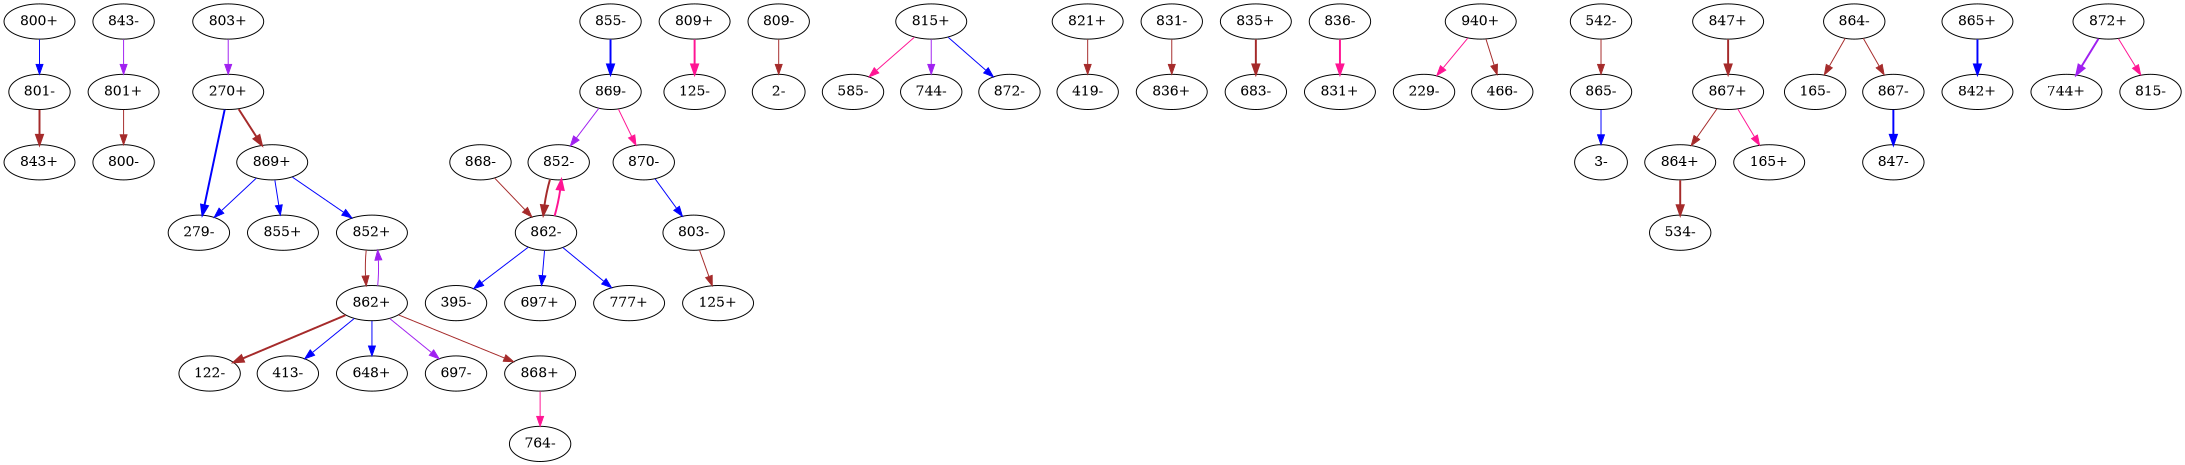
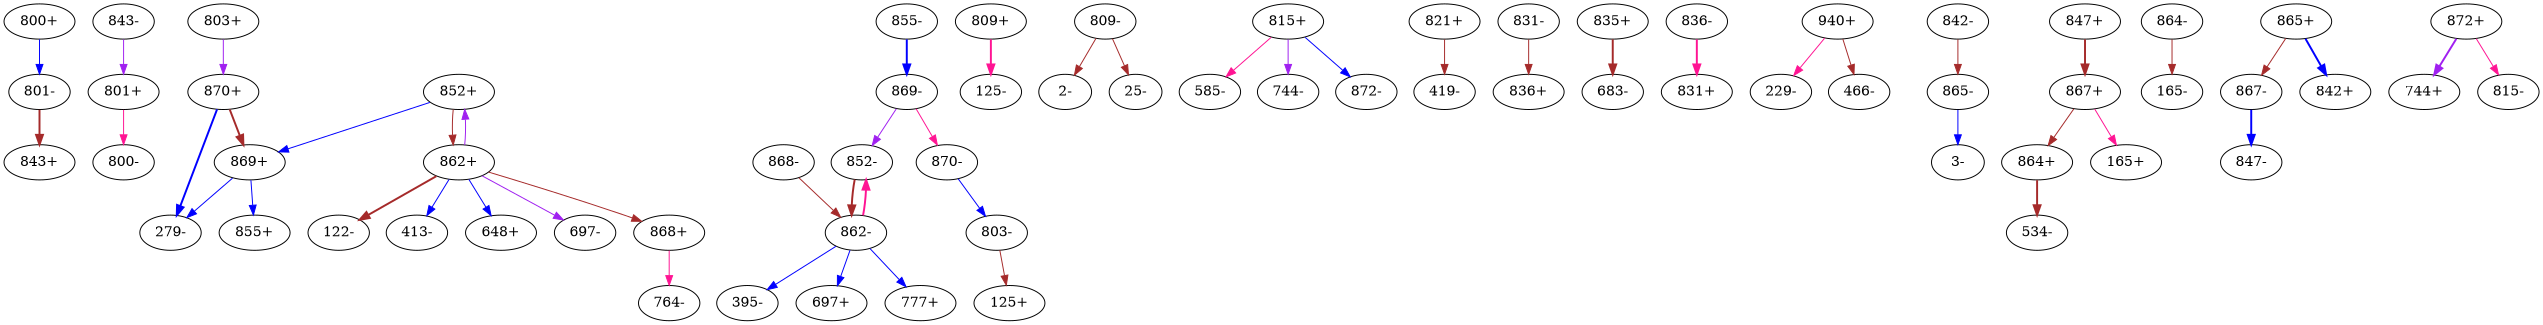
node "542-": label "542-" -> "842-"
edge "864-" -> "867-": now "865+" -> "867-"
node "270+": label "270+" -> "870+"
node "25-": added
edge "801+" -> "800-": color brown -> deeppink
edge "869+" -> "852+": reversed
